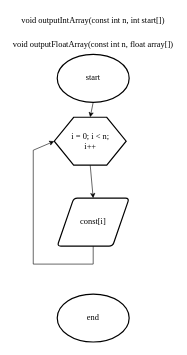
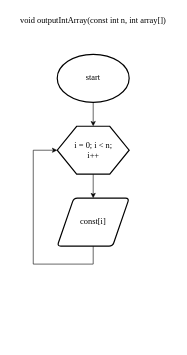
node "void outputIntArray(const int n, int start[])": label "void outputIntArray(const int n, int start[])" -> "void outputIntArray(const int n, int array[])"
node "void outputFloatArray(const int n, float array[])": removed
node "i = 0; i < n; i++": moved (90, 141) -> (93, 150)
node "end": removed
